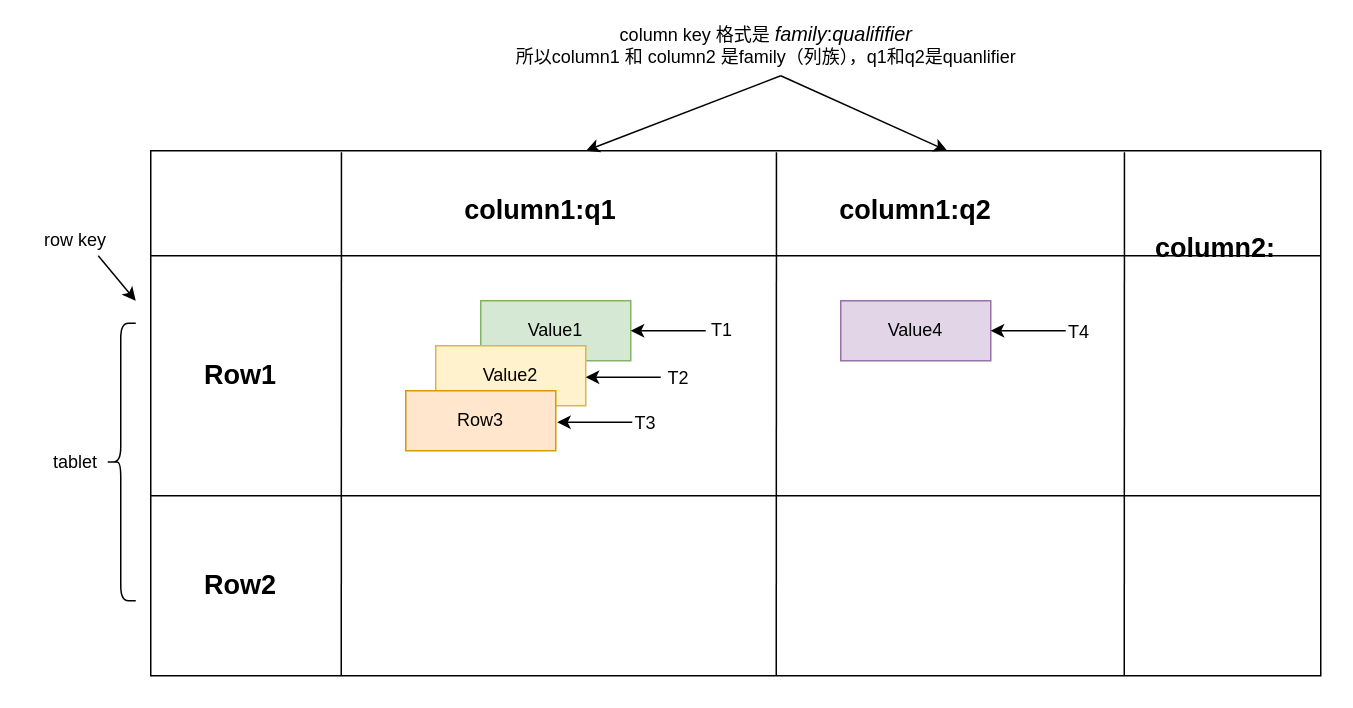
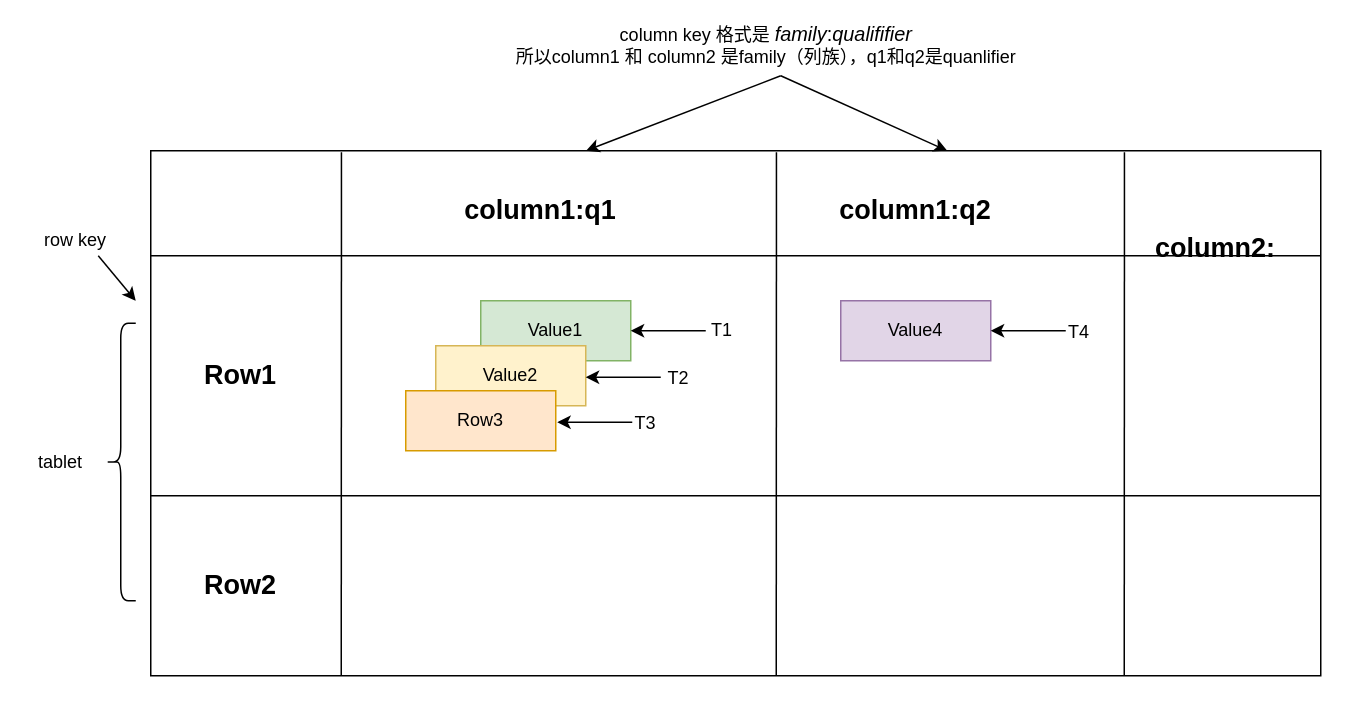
node "tablet": moved (76, 463) -> (61, 463)
